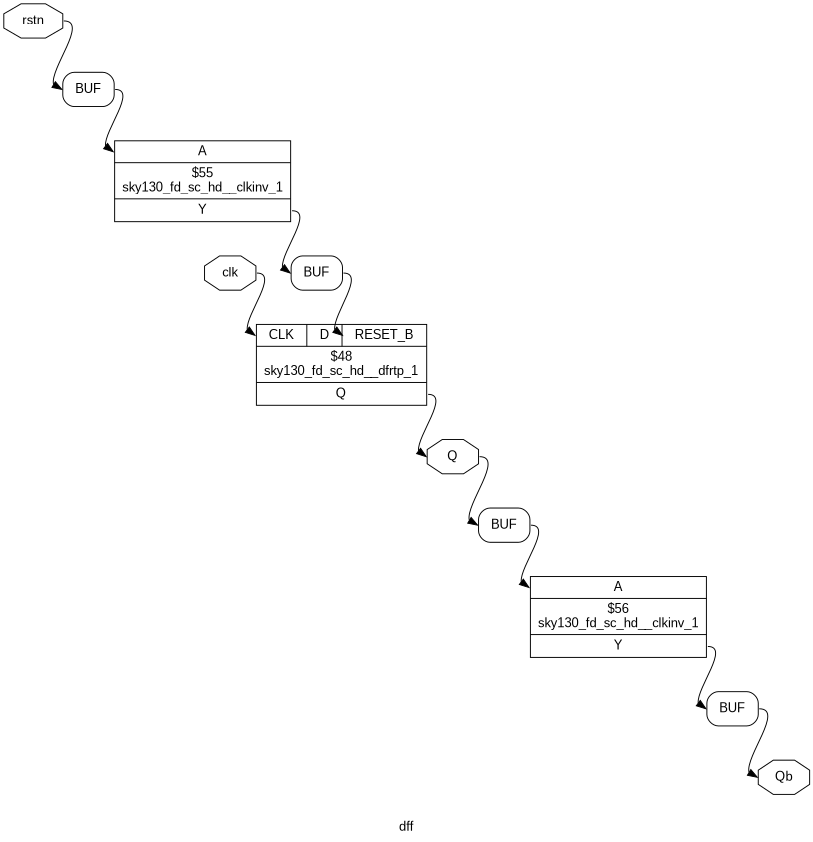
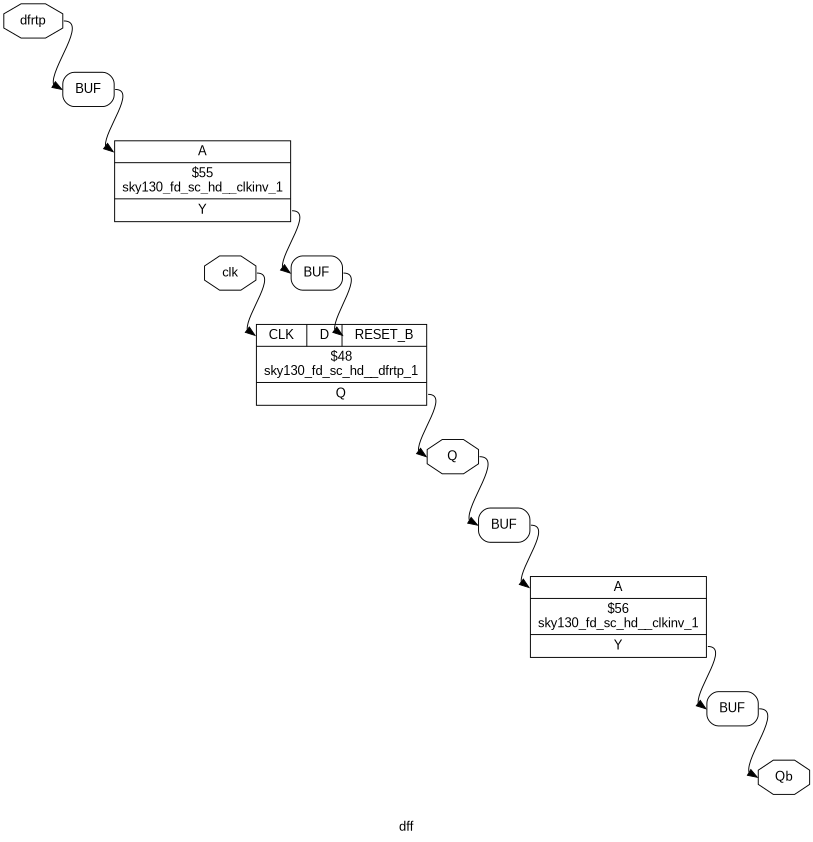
node "rstn": label "rstn" -> "dfrtp"
